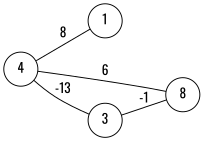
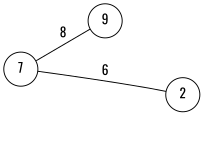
node "1": label "1" -> "9"
node "4": label "4" -> "7"
node "8": label "8" -> "2"
node "3": removed
